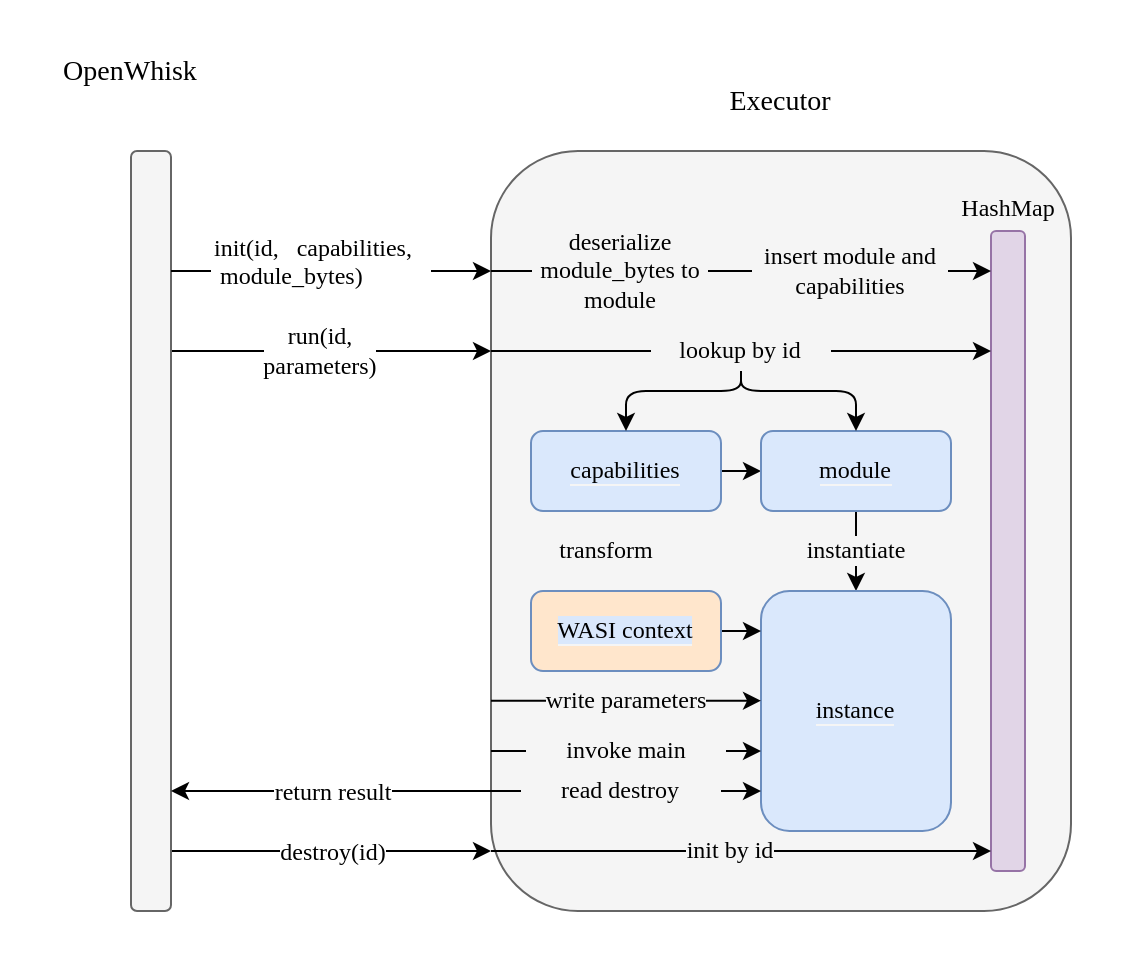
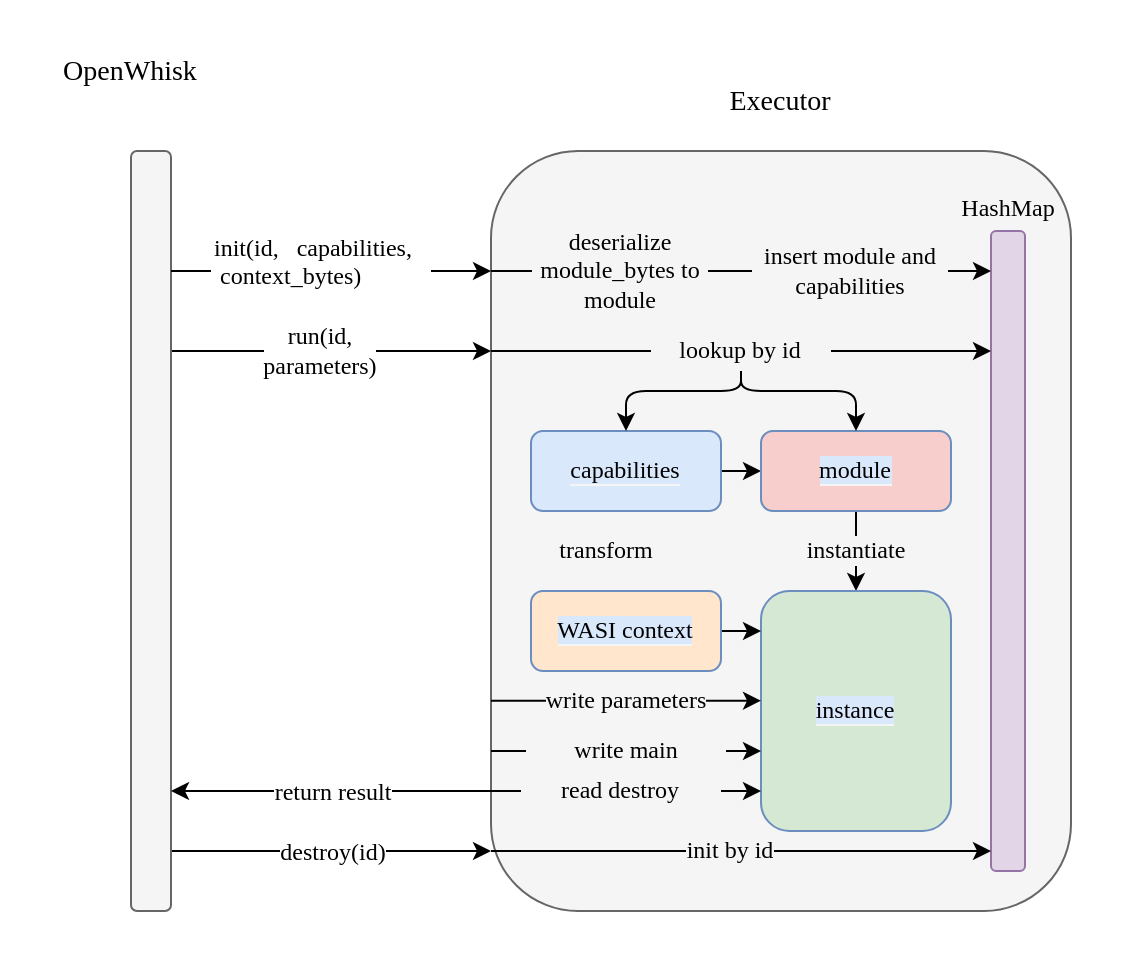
node "init(id, capabilities, module_bytes)": label "init(id, capabilities, module_bytes)" -> "init(id, capabilities, context_bytes)"
node "module": fillcolor #dae8fc -> #f8cecc
node "instance": fillcolor #dae8fc -> #d5e8d4
node "invoke main": label "invoke main" -> "write main"
